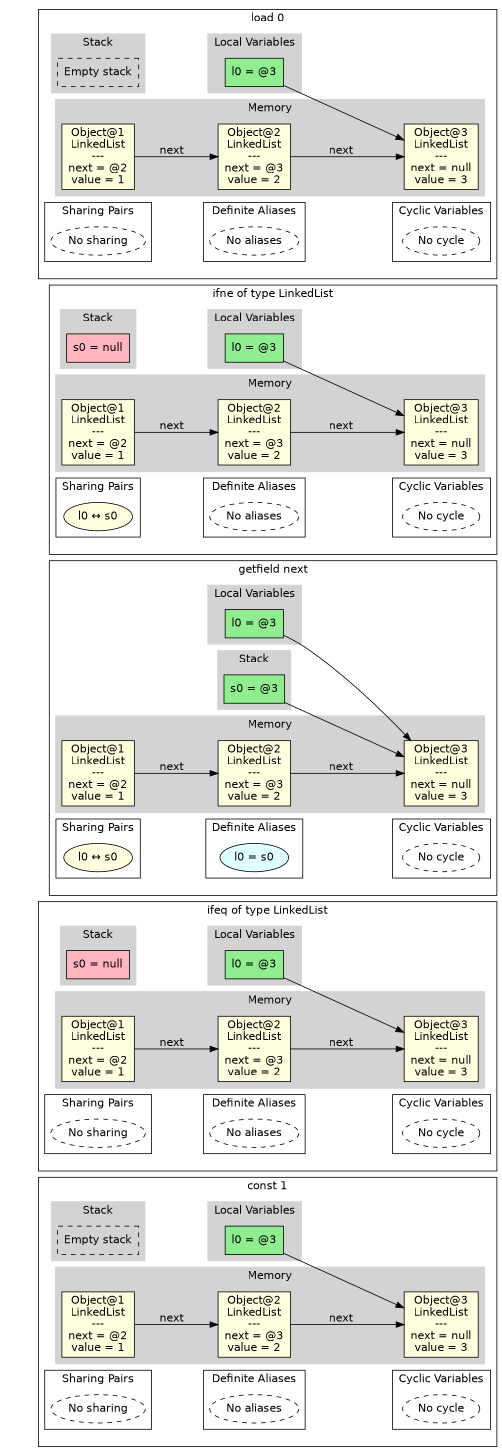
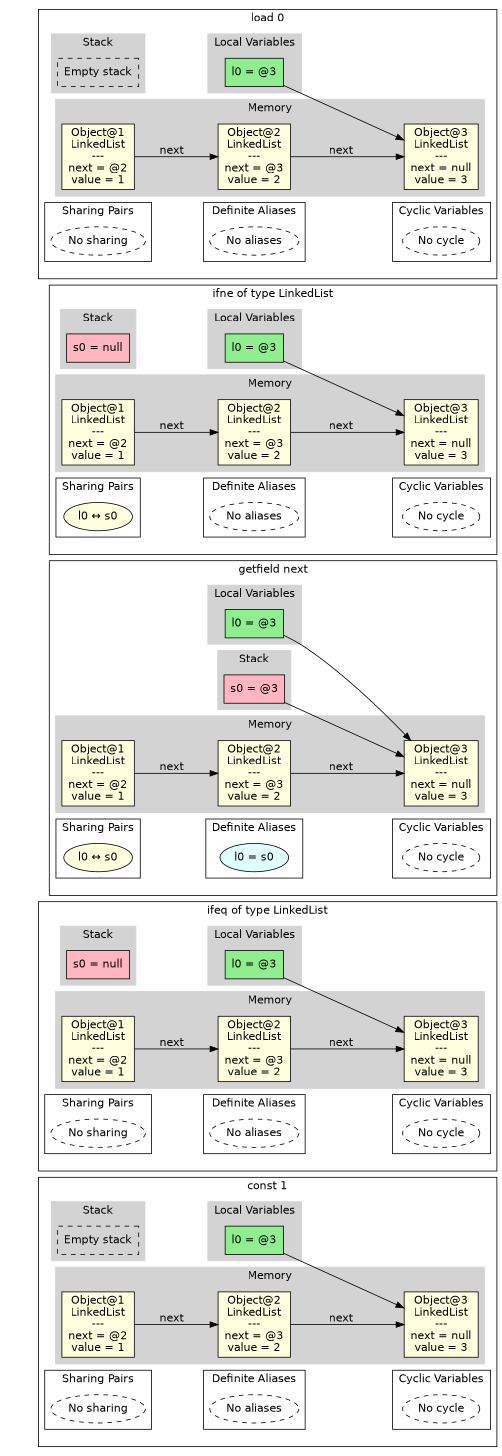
node "s0 = @3": fillcolor lightgreen -> lightpink
